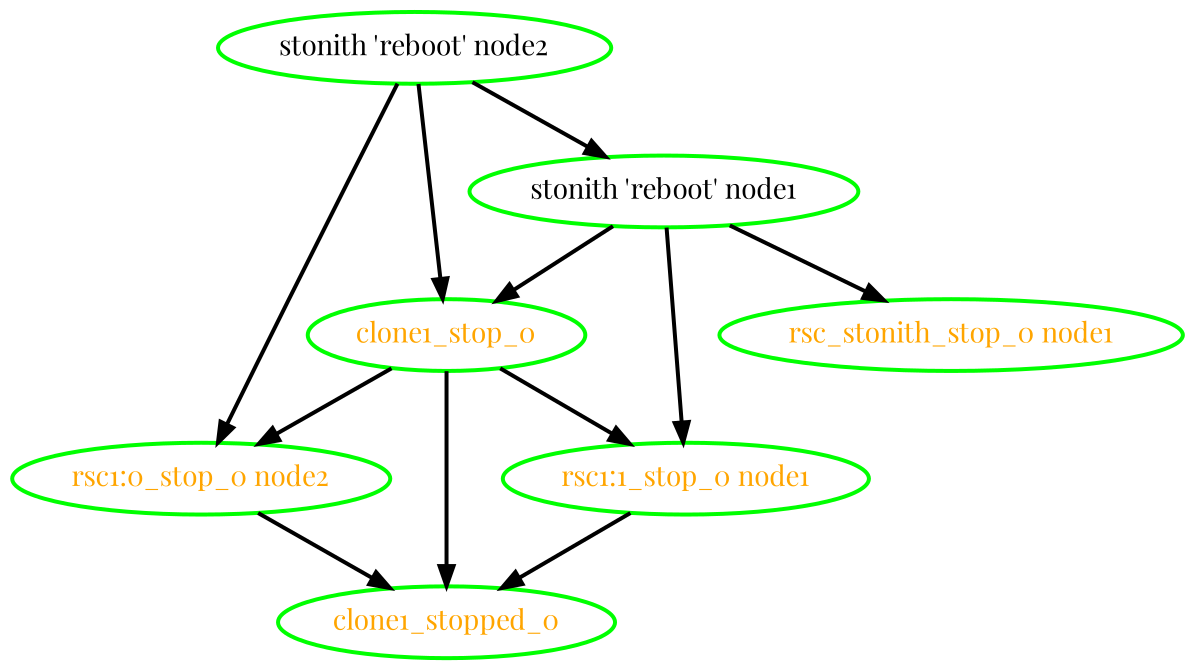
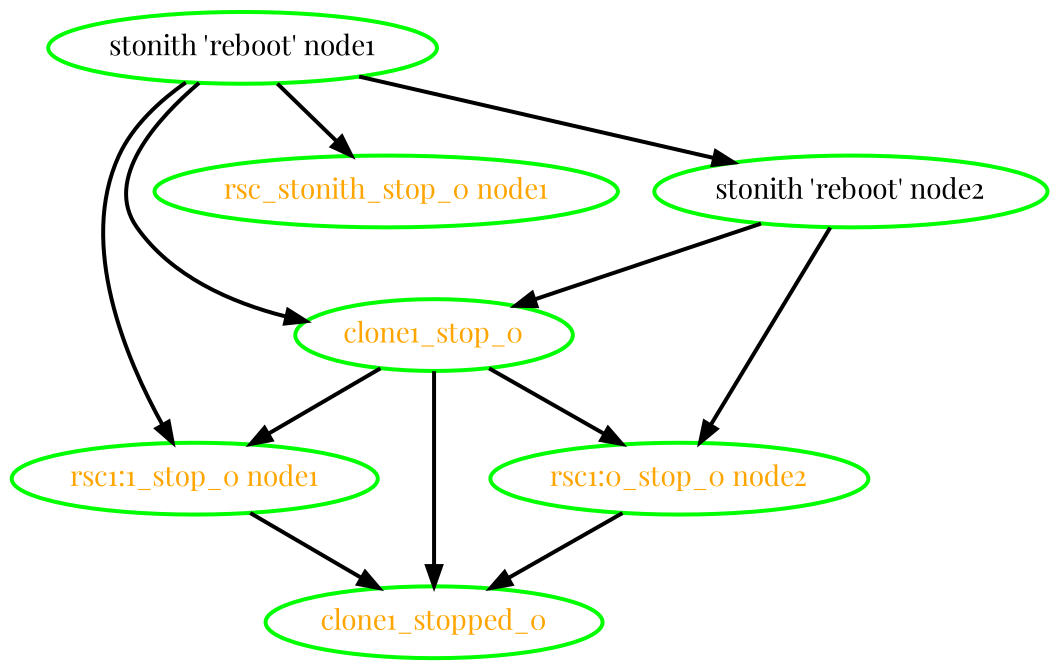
edge "stonith 'reboot' node2" -> "stonith 'reboot' node1": reversed
